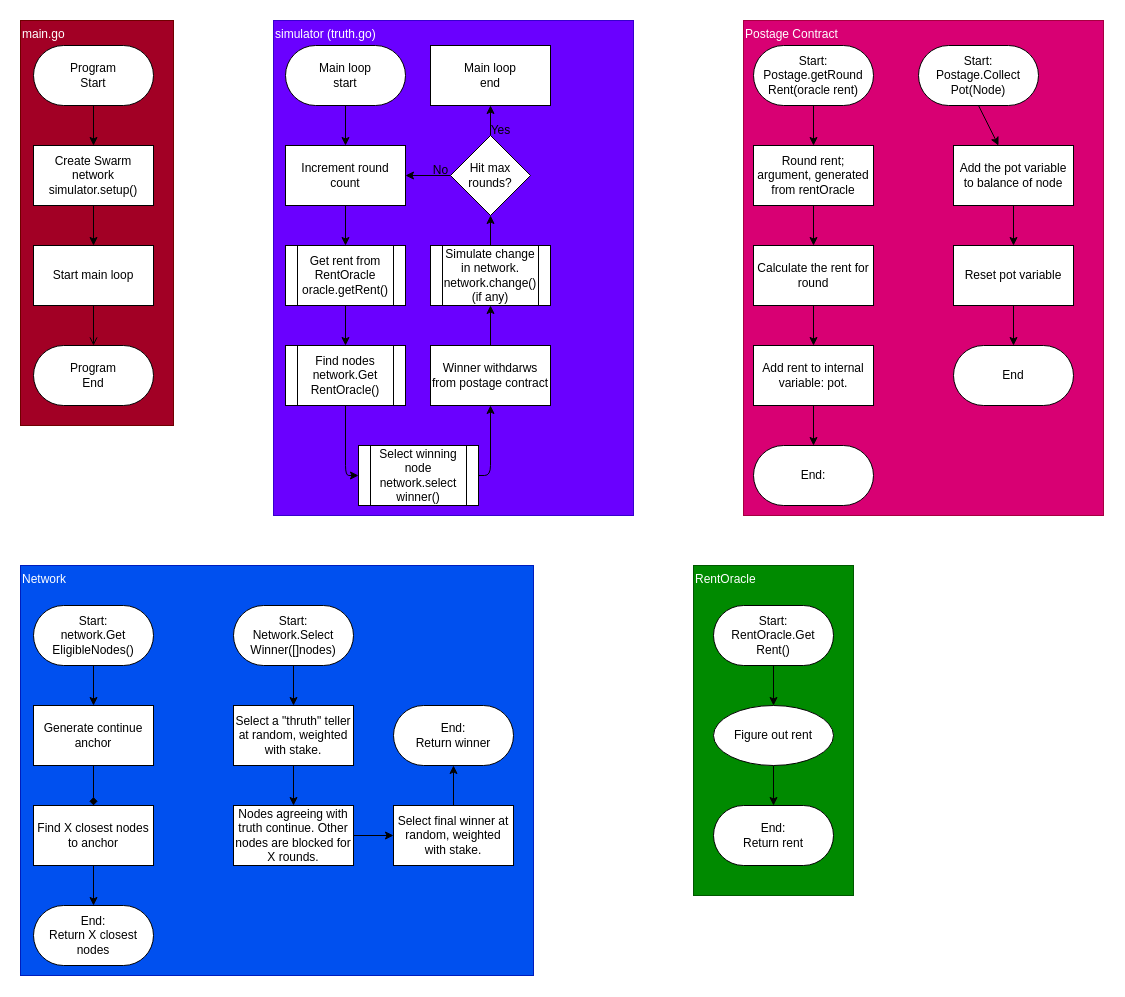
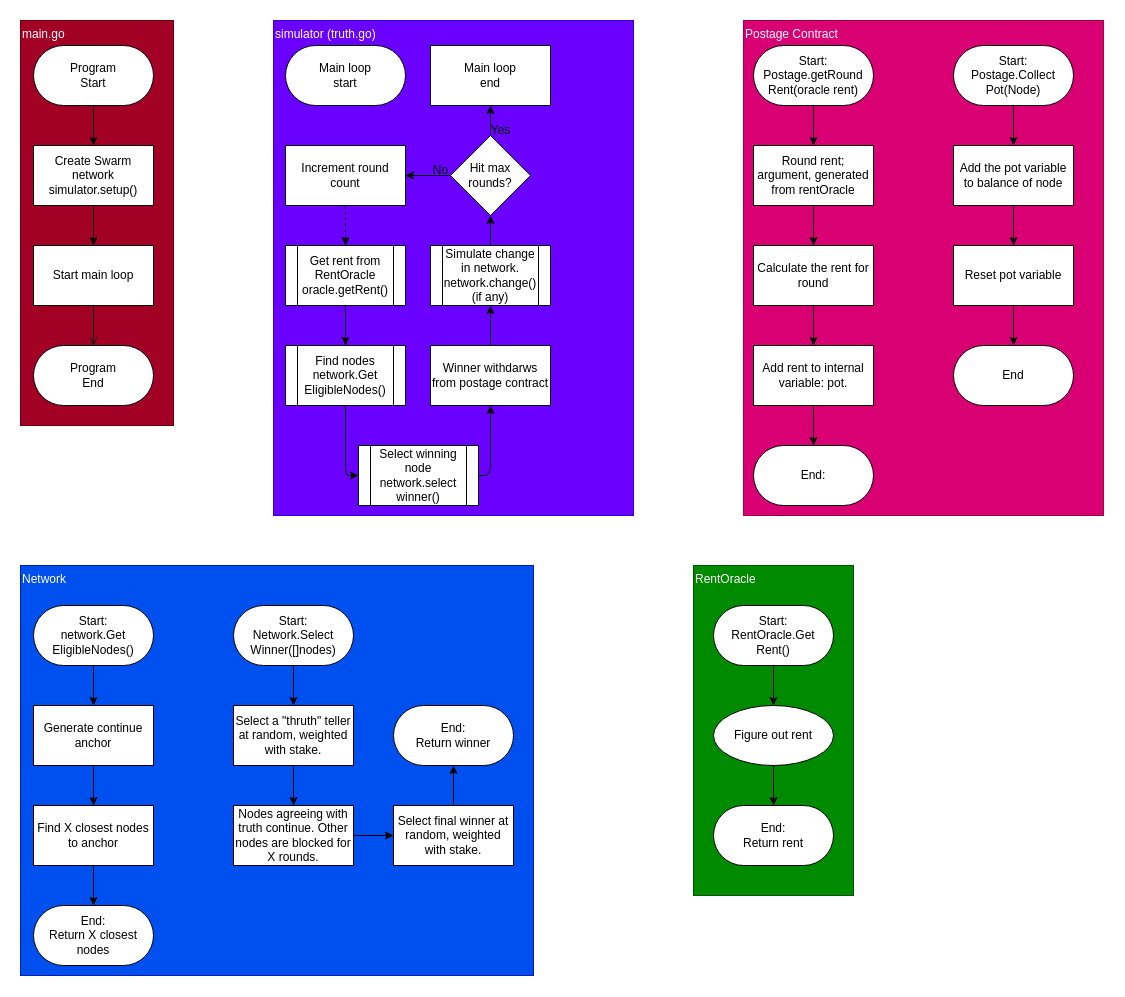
node "Start: Postage.Collect Pot(Node)": moved (979, 76) -> (1014, 76)
edge "Main loop start" -> "Increment round count": removed
edge "Increment round count" -> "Get rent from RentOracle oracle.getRent()": style solid -> dashed
node "Find nodes network.Get RentOracle()": label "Find nodes network.Get RentOracle()" -> "Find nodes network.Get EligibleNodes()"
edge "Generate continue anchor" -> "Find X closest nodes to anchor": arrowhead diamond -> classic
